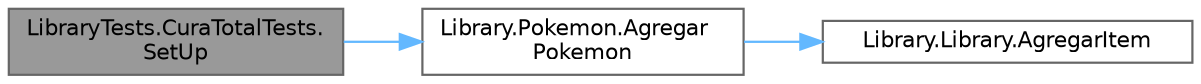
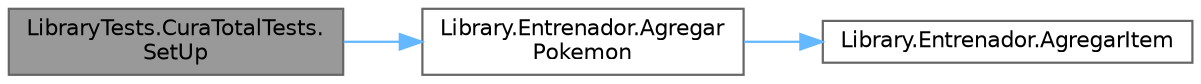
node "Library.Pokemon.Agregar Pokemon": label "Library.Pokemon.Agregar Pokemon" -> "Library.Entrenador.Agregar Pokemon"
node "Library.Library.AgregarItem": label "Library.Library.AgregarItem" -> "Library.Entrenador.AgregarItem"
